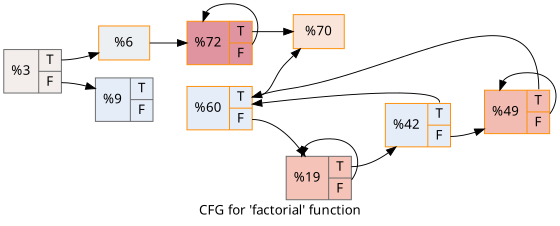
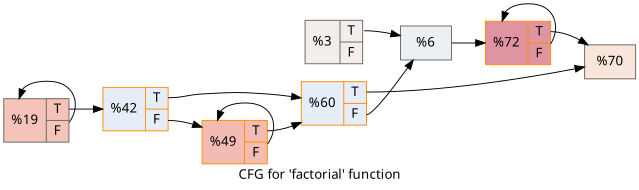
node "%70": color darkorange -> gray40
node "%6": color darkorange -> gray40
node "%9": removed
edge "%60" -> "%19": now "%60" -> "%6"
